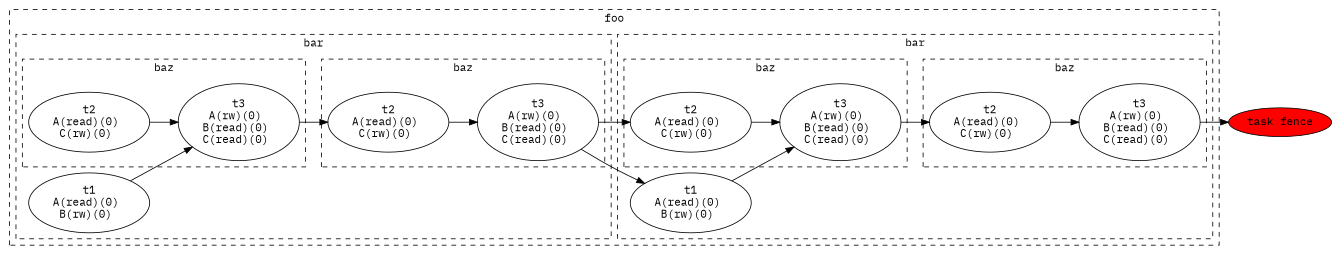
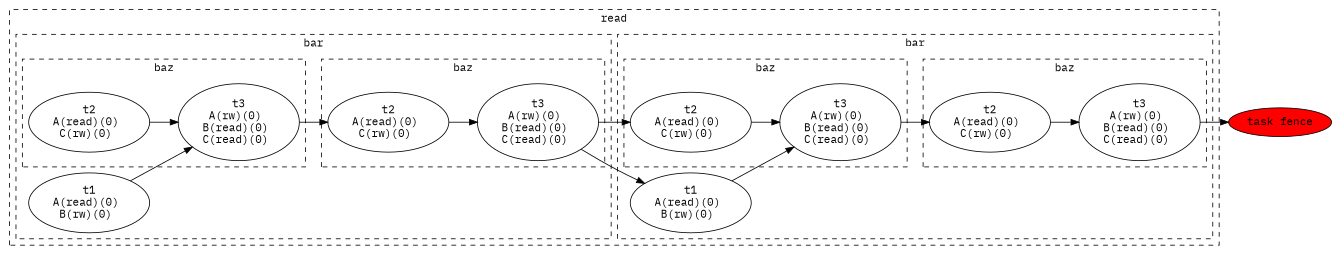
cluster "foo": label "foo" -> "read"
